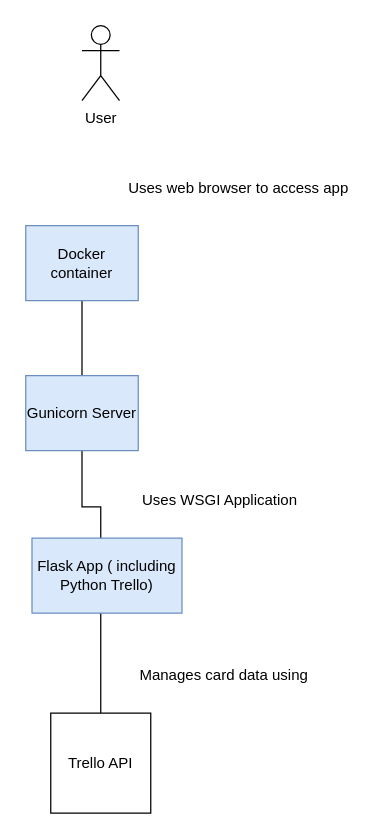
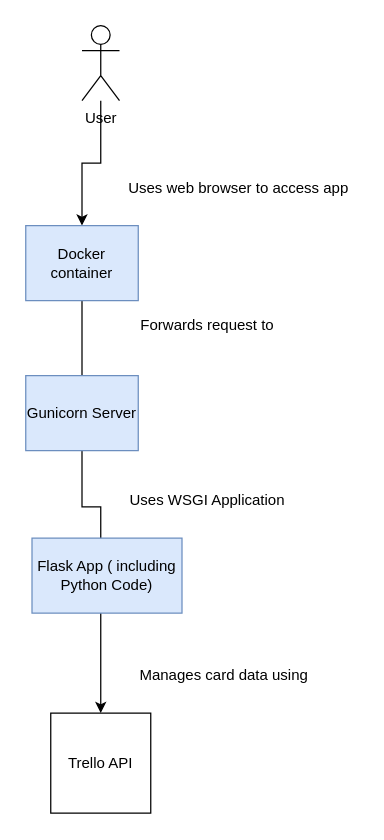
edge "User" -> "Docker container": added
node "Forwards request to": added
node "Uses WSGI Application": moved (219, 501) -> (207, 501)
node "Flask App ( including Python Trello)": label "Flask App ( including Python Trello)" -> "Flask App ( including Python Code)"
edge "Docker container" -- "Trello API": arrowhead none -> classic
